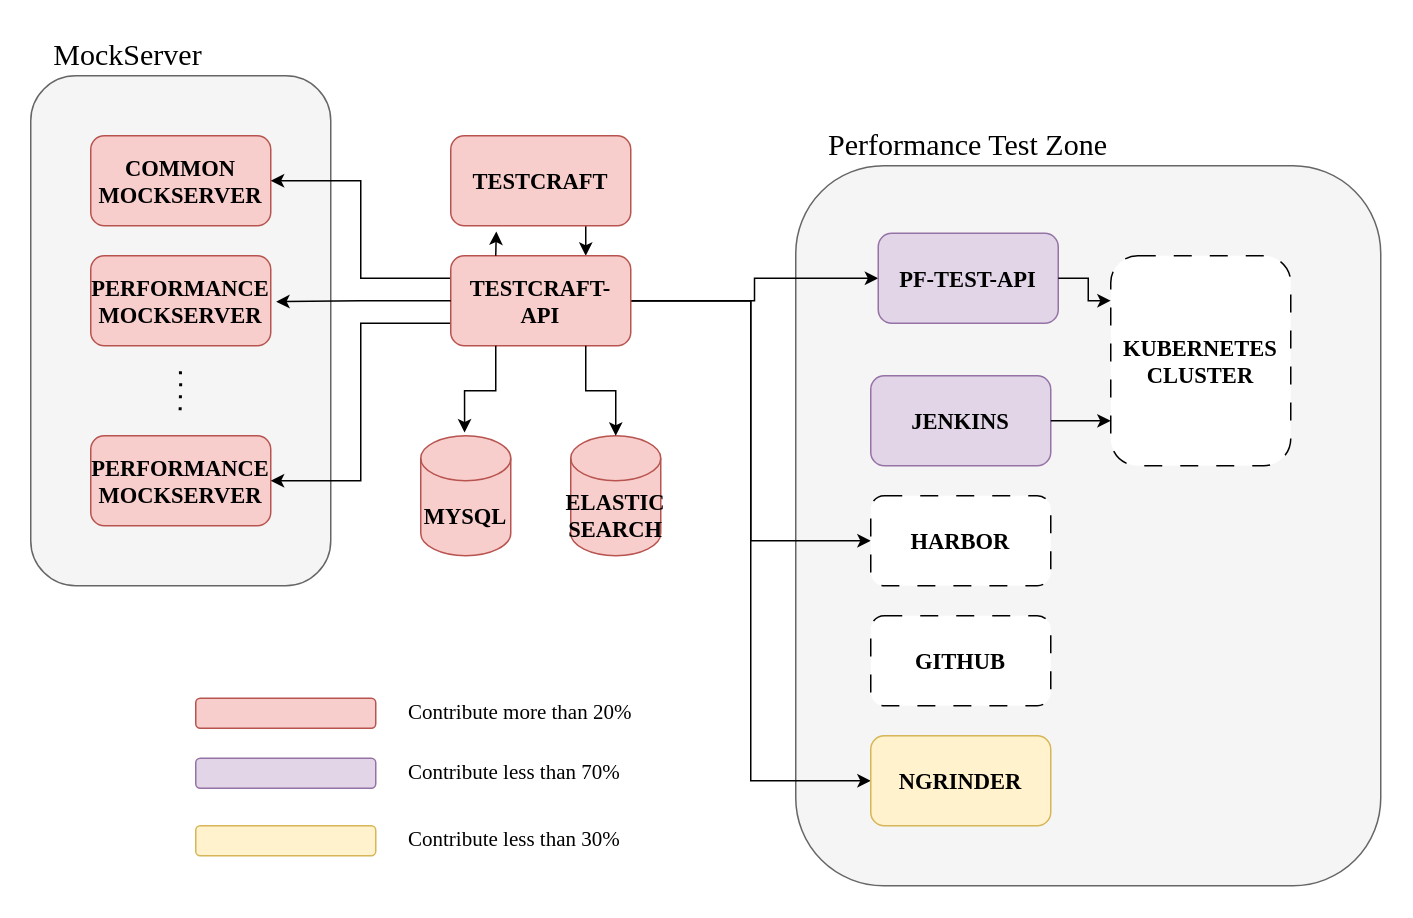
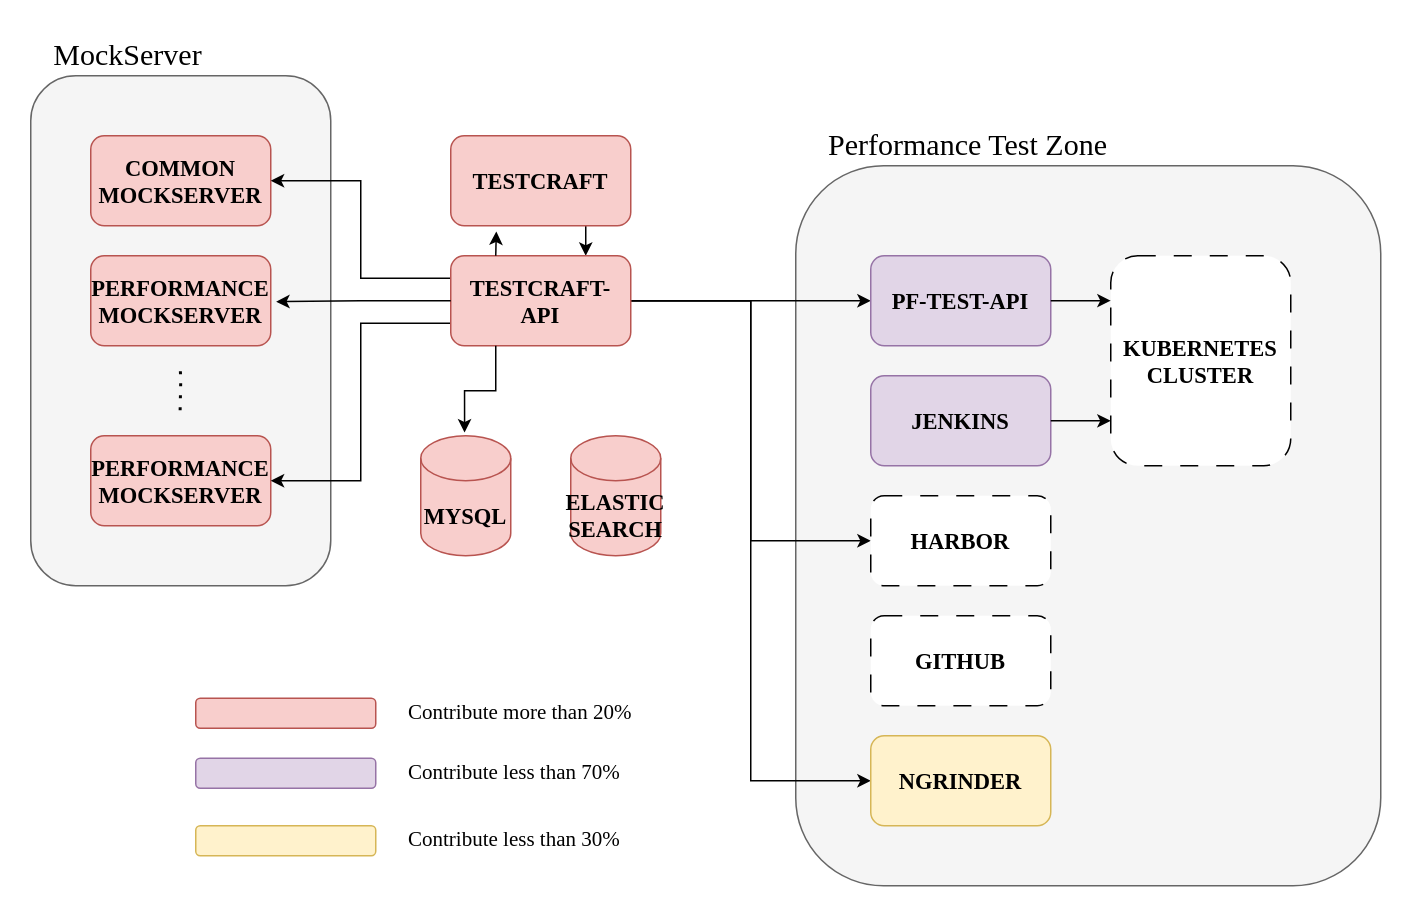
node "PF-TEST-API": moved (968, 278) -> (961, 301)
edge "TESTCRAFT-API" -> "ELASTIC SEARCH": removed
